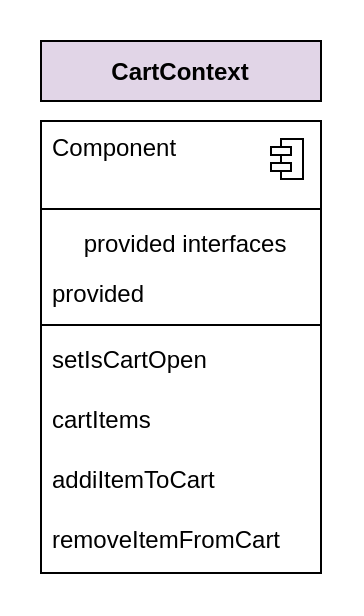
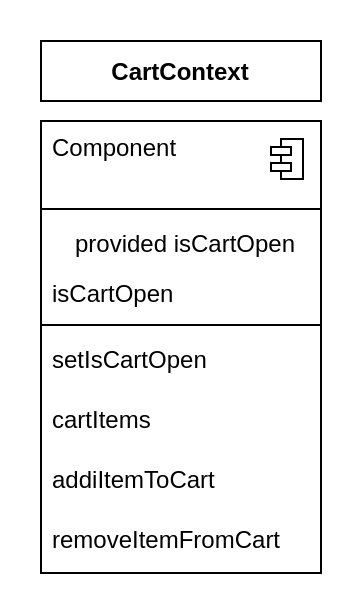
node "CartContext": fillcolor #e1d5e7 -> #ffffff
node "provided interfaces": label "provided interfaces" -> "provided isCartOpen"
node "provided": label "provided" -> "isCartOpen"
